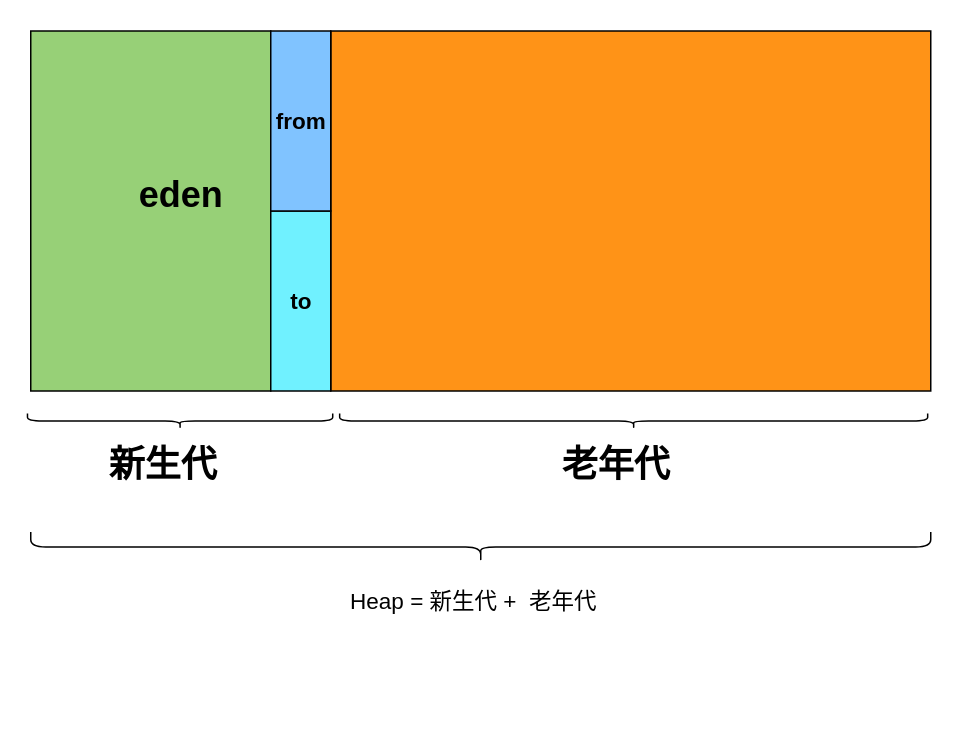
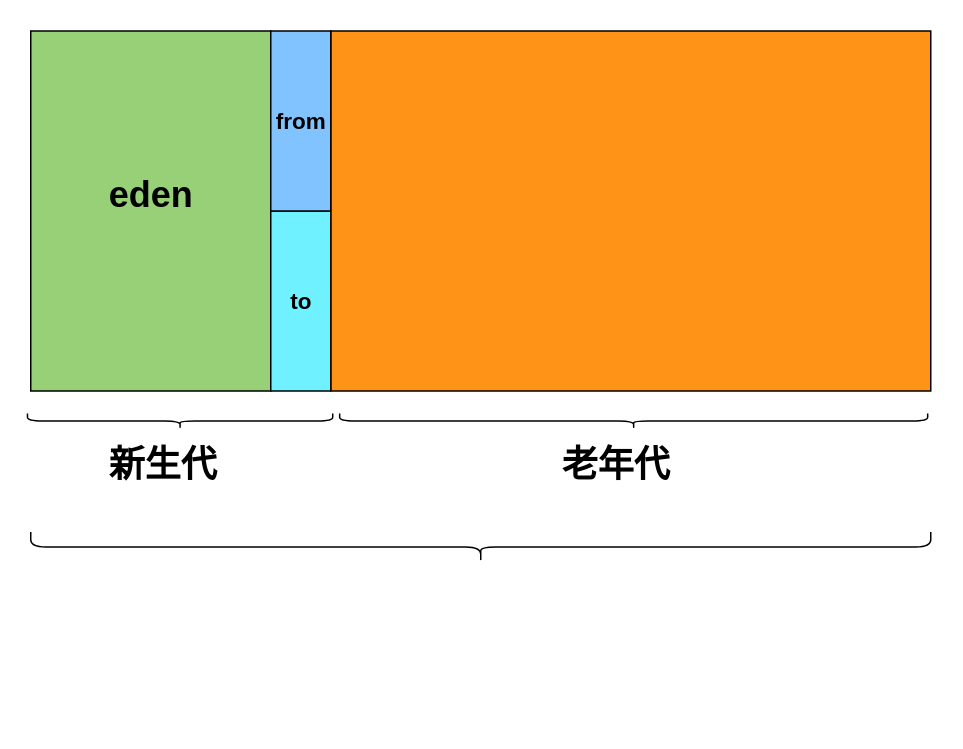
node "eden": moved (181, 196) -> (151, 196)
node "Heap = 新生代 + 老年代": removed
